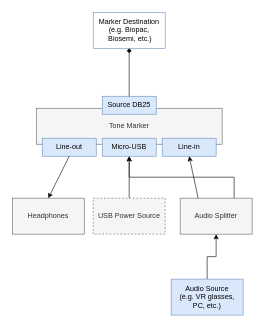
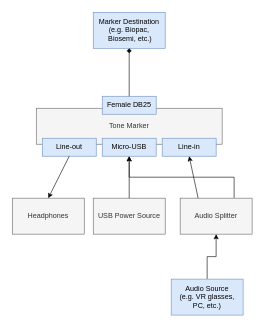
node "Marker Destination (e.g. Biopac, Biosemi, etc.)": fillcolor #ffffff -> #dae8fc
node "Source DB25": label "Source DB25" -> "Female DB25"
node "USB Power Source": style dashed -> solid
